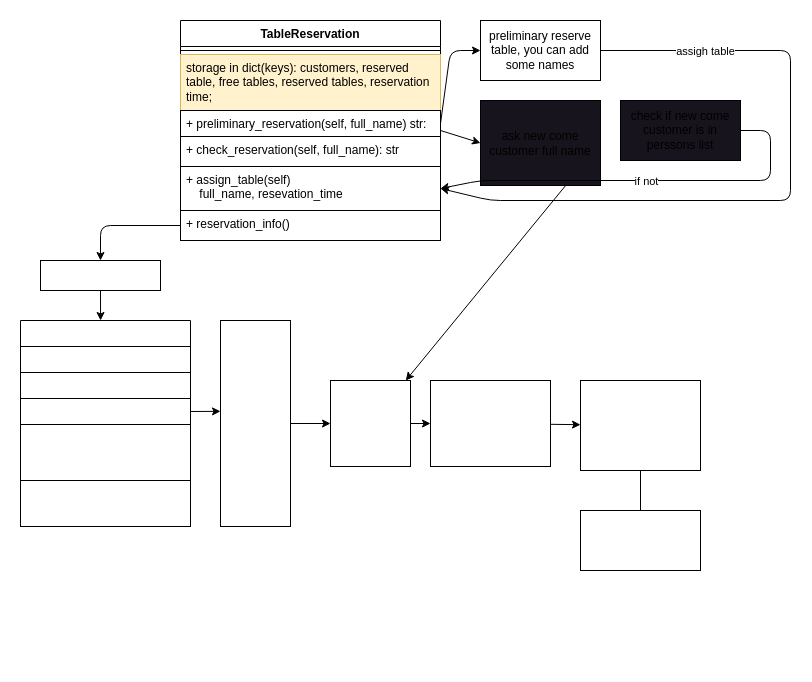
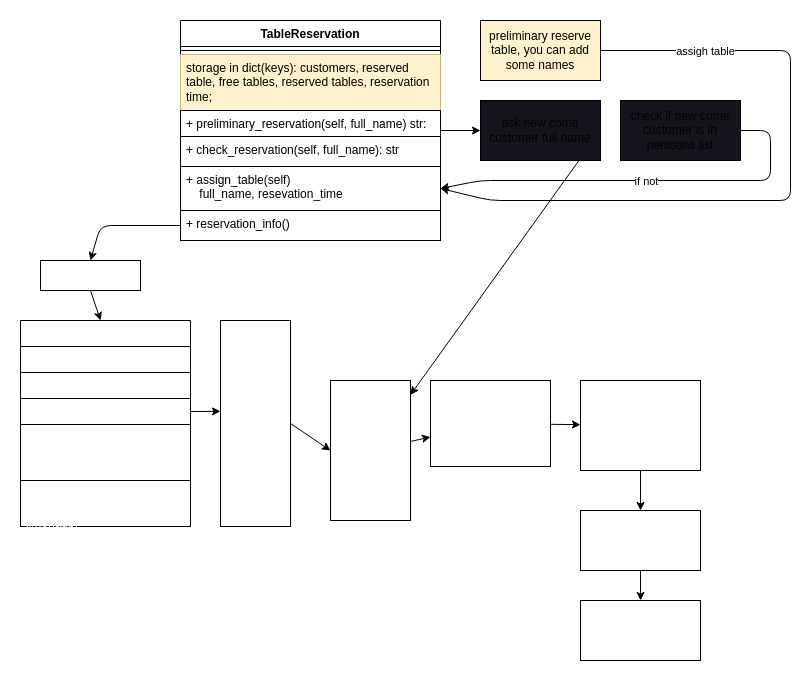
node "preliminary reserve table, you can add some names": fillcolor #ffffff -> #fff2cc
edge "+ preliminary_reservation(self, full_name) str:" -> "preliminary reserve table, you can add some names": removed
node "ask new come customer full name": size 120x85 -> 120x60
node "Show Menu": size 120x30 -> 100x30
node "when choose was done, ask and show menu again": size 80x86 -> 80x140
node "+ drinks (alcohol, free_alcohol, vine, limonads)": label "+ drinks (alcohol, free_alcohol, vine, limonads)" -> "+ drinks (alcohol, free_customer, vine, limonads)"
edge "Finaly show preparation time and price" -- "Pay possibility too add tips (%)": arrowhead none -> classic
edge "Pay possibility too add tips (%)" -> "Generate receipt (logging)": added
node "Generate receipt (logging)": added
